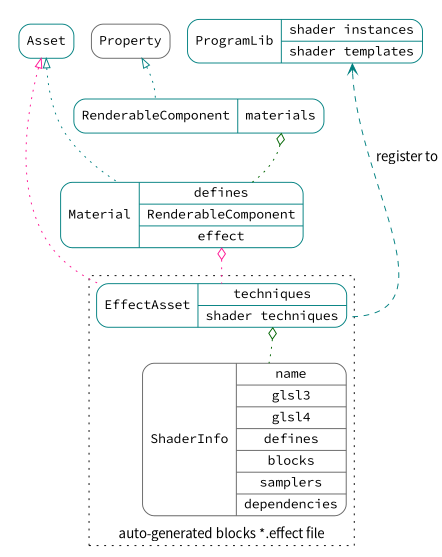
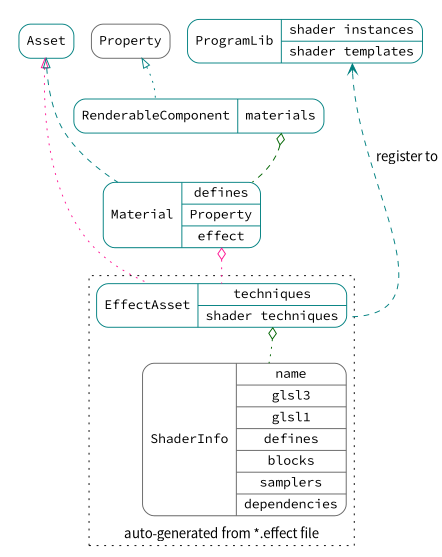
edge "Material" -> "Asset": style dotted -> dashed
edge "Material" -> "RenderableComponent": style dotted -> dashed
node "Material": text "RenderableComponent" -> "Property"
node "ShaderInfo": text "glsl4" -> "glsl1"
cluster "auto-generated blocks *.effect file": label "auto-generated blocks *.effect file" -> "auto-generated from *.effect file"
